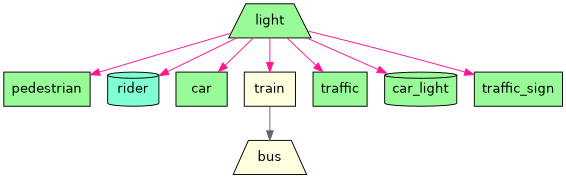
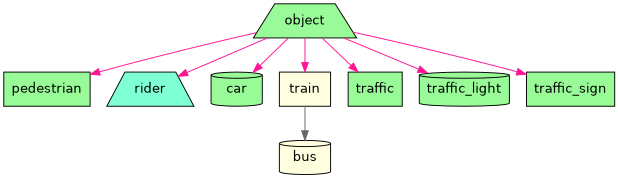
node "light": label "light" -> "object"
node "rider": shape cylinder -> trapezium
node "car": shape box -> cylinder
node "car_light": label "car_light" -> "traffic_light"
node "bus": shape trapezium -> cylinder
